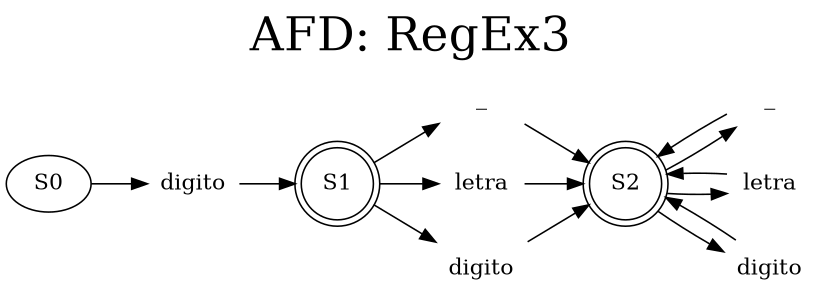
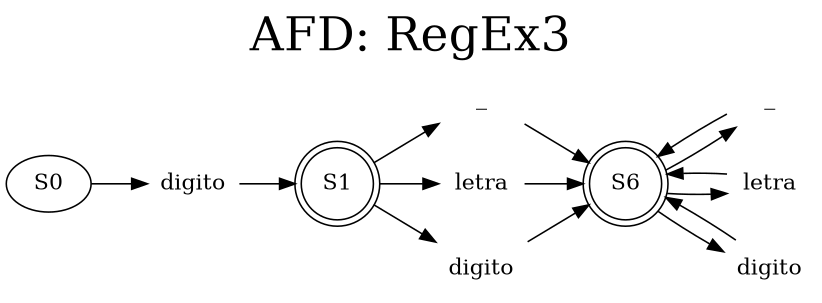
node "S2": label "S2" -> "S6"
